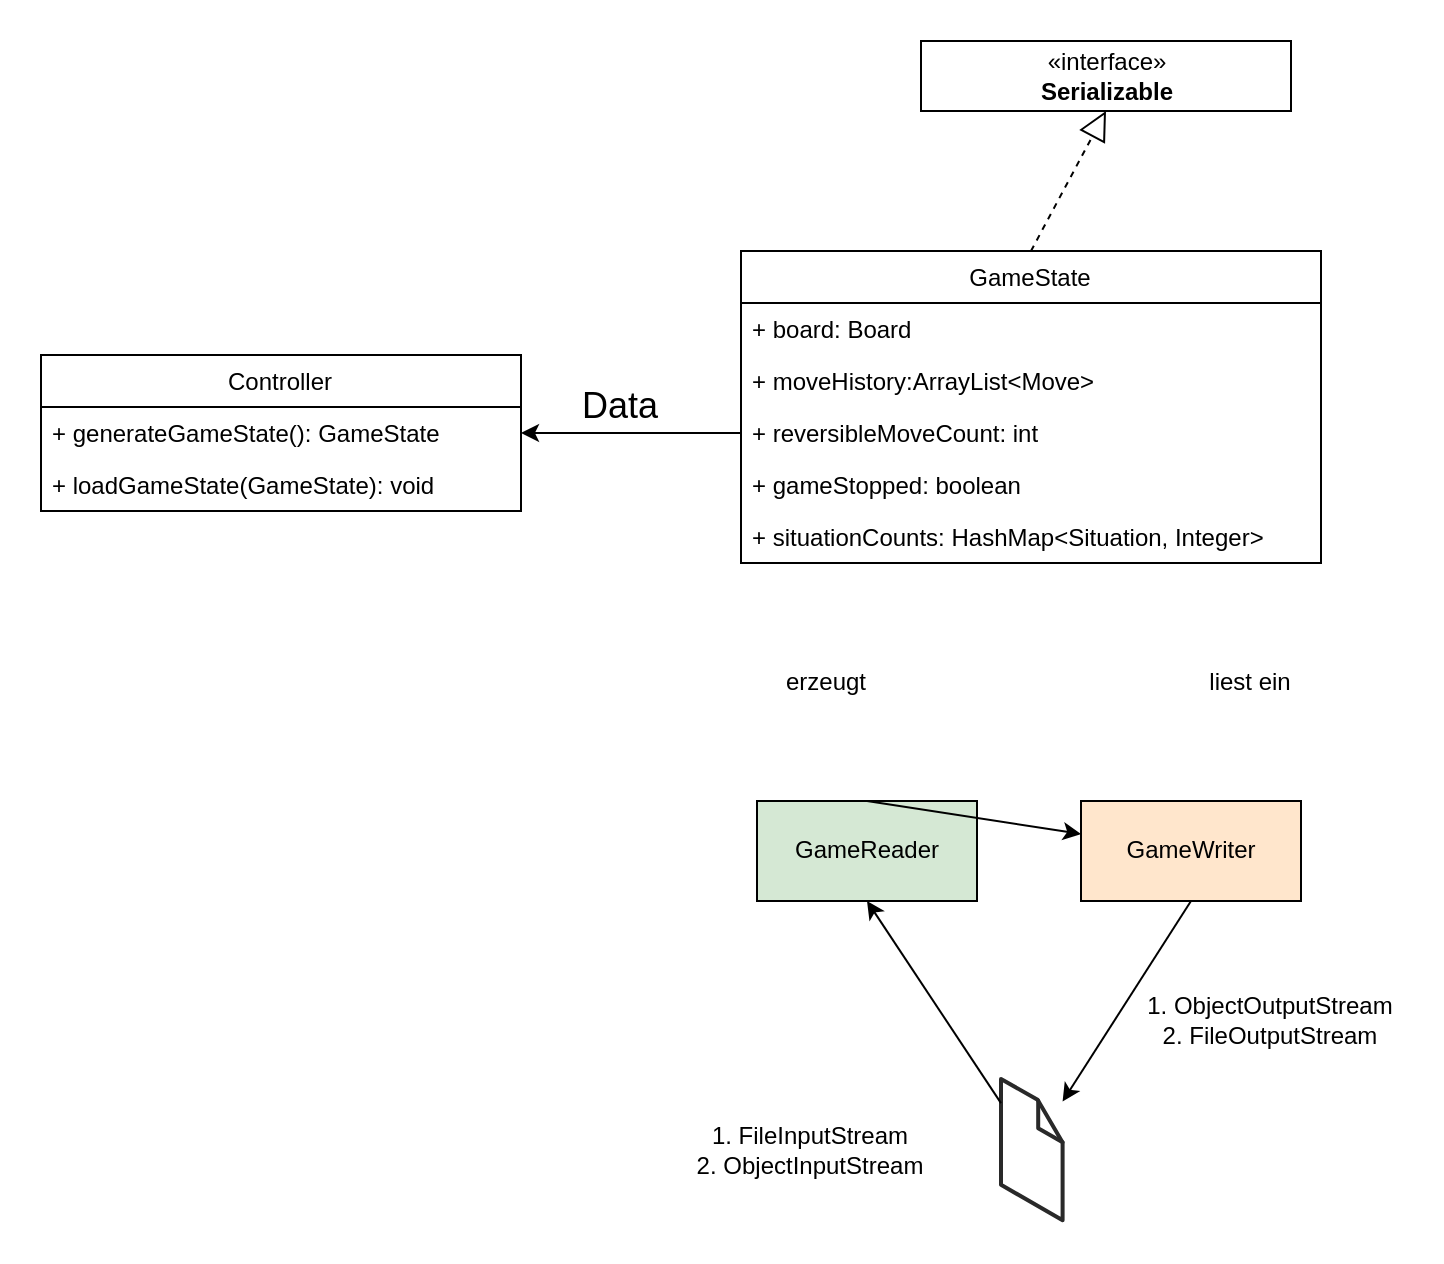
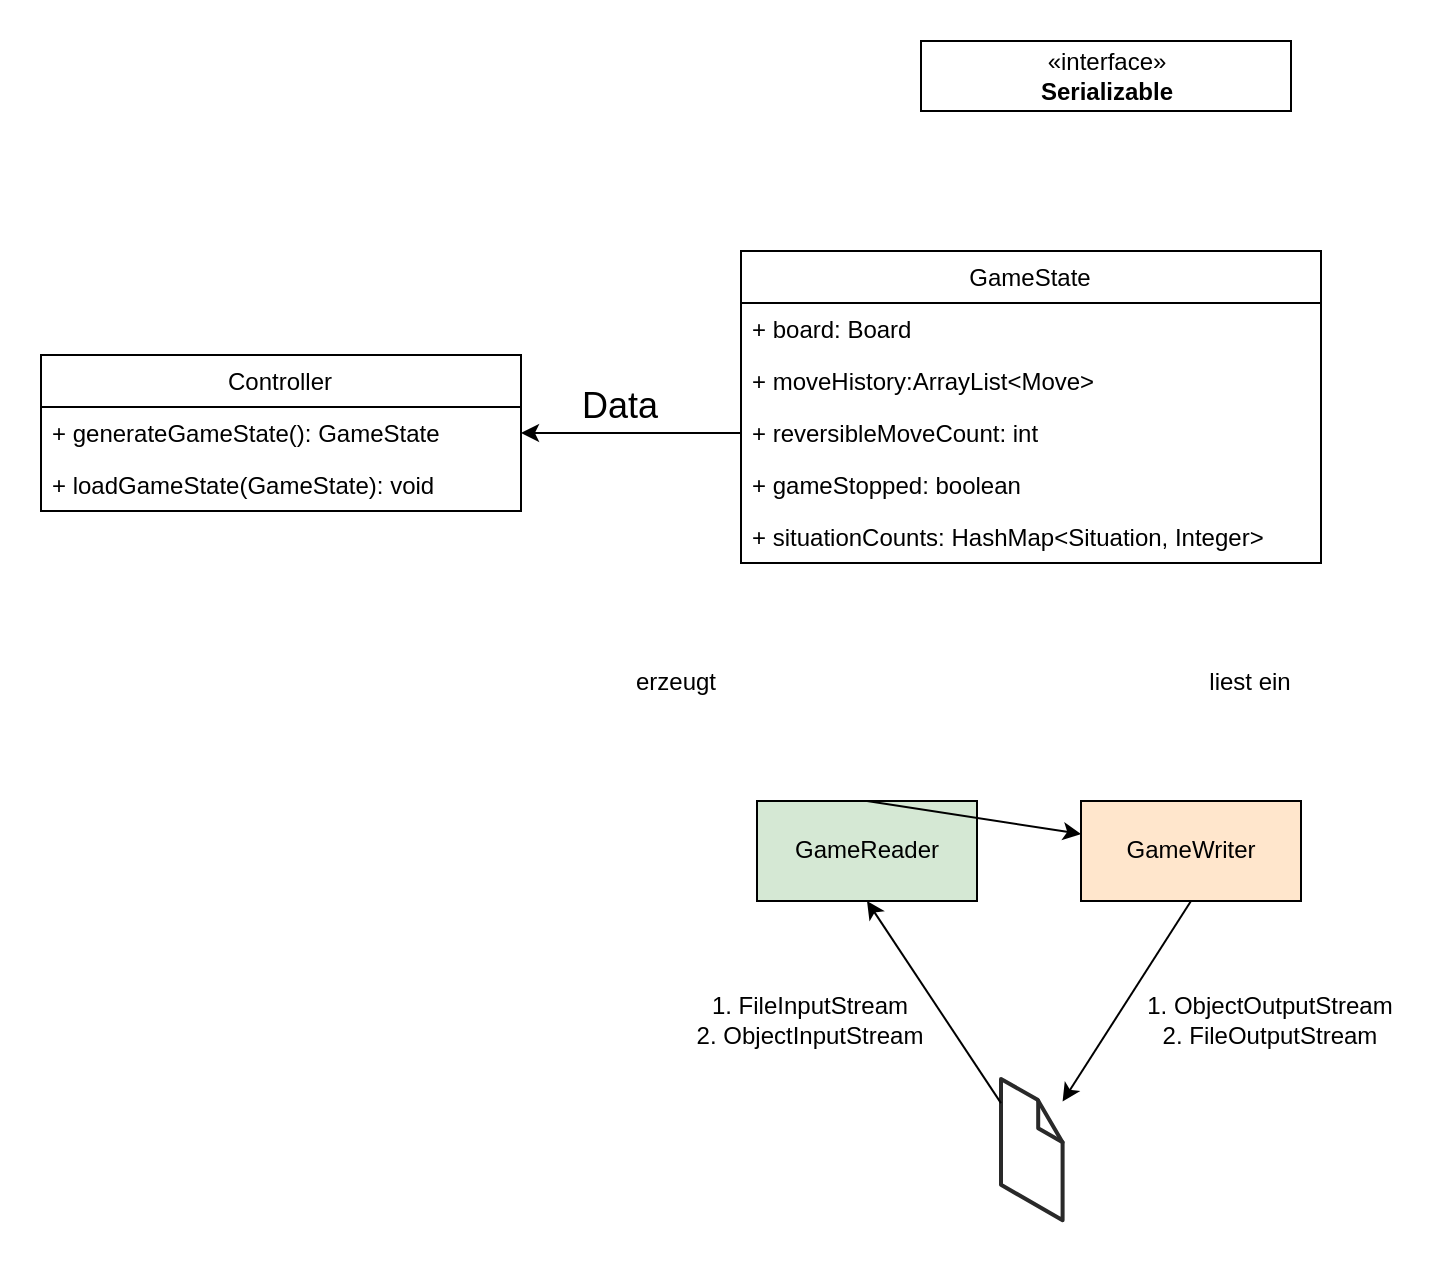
edge "GameState" -> "«interface» Serializable": removed
node "erzeugt": moved (827, 682) -> (677, 682)
node "1. FileInputStream 2. ObjectInputStream": moved (811, 1151) -> (811, 1021)
